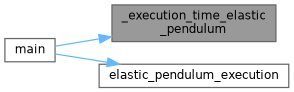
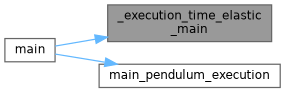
node "_execution_time_elastic _pendulum": label "_execution_time_elastic _pendulum" -> "_execution_time_elastic _main"
node "elastic_pendulum_execution": label "elastic_pendulum_execution" -> "main_pendulum_execution"
